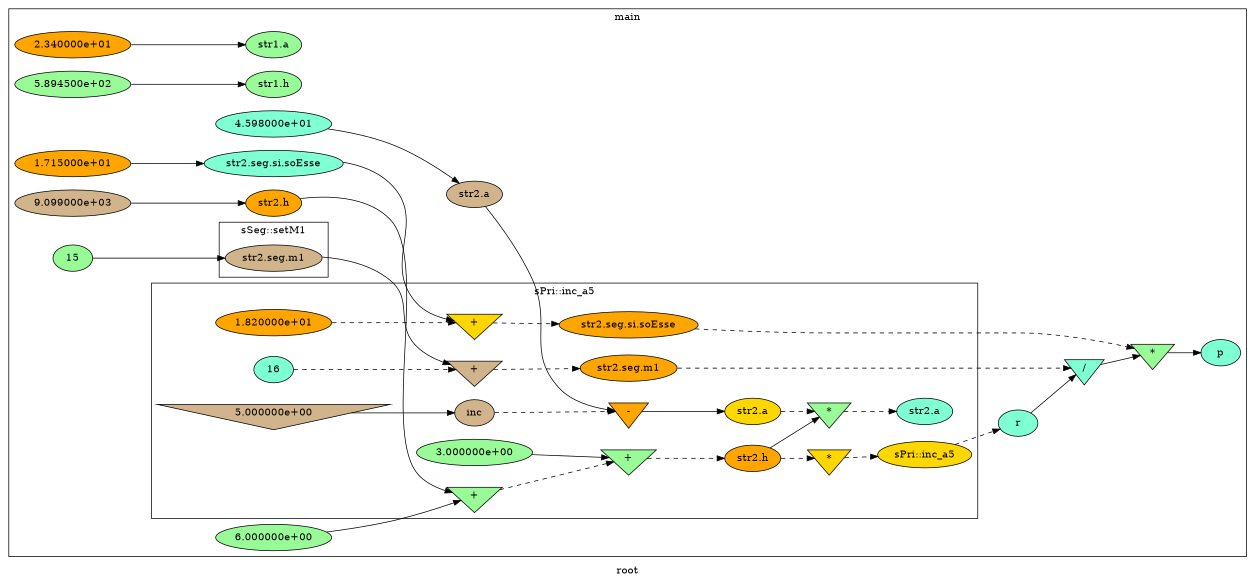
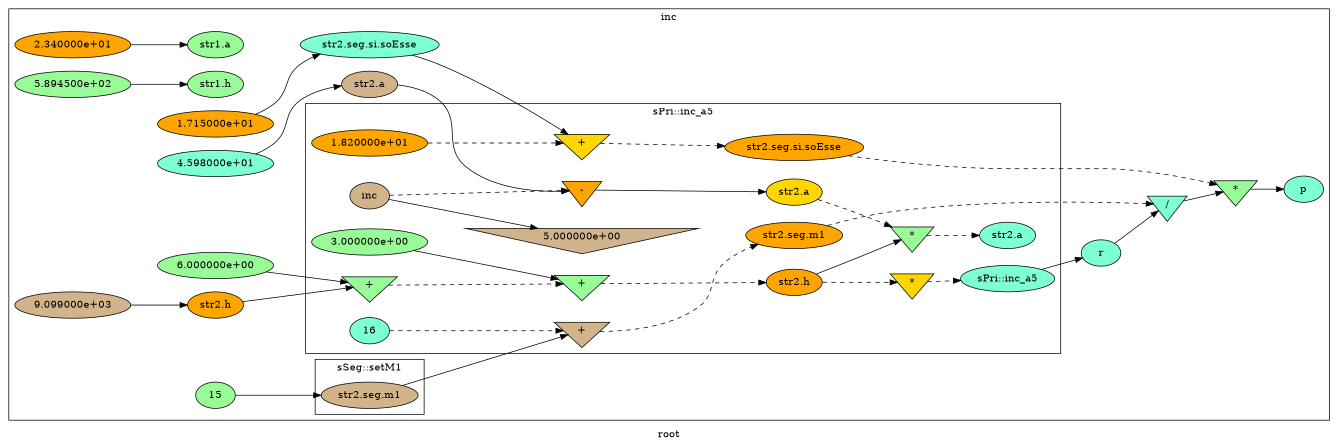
cluster "main": label "main" -> "inc"
edge "5.000000e+00" -> "inc": reversed
edge "sPri::inc_a5" -> "r": style dashed -> solid
node "sPri::inc_a5": fillcolor gold -> aquamarine
